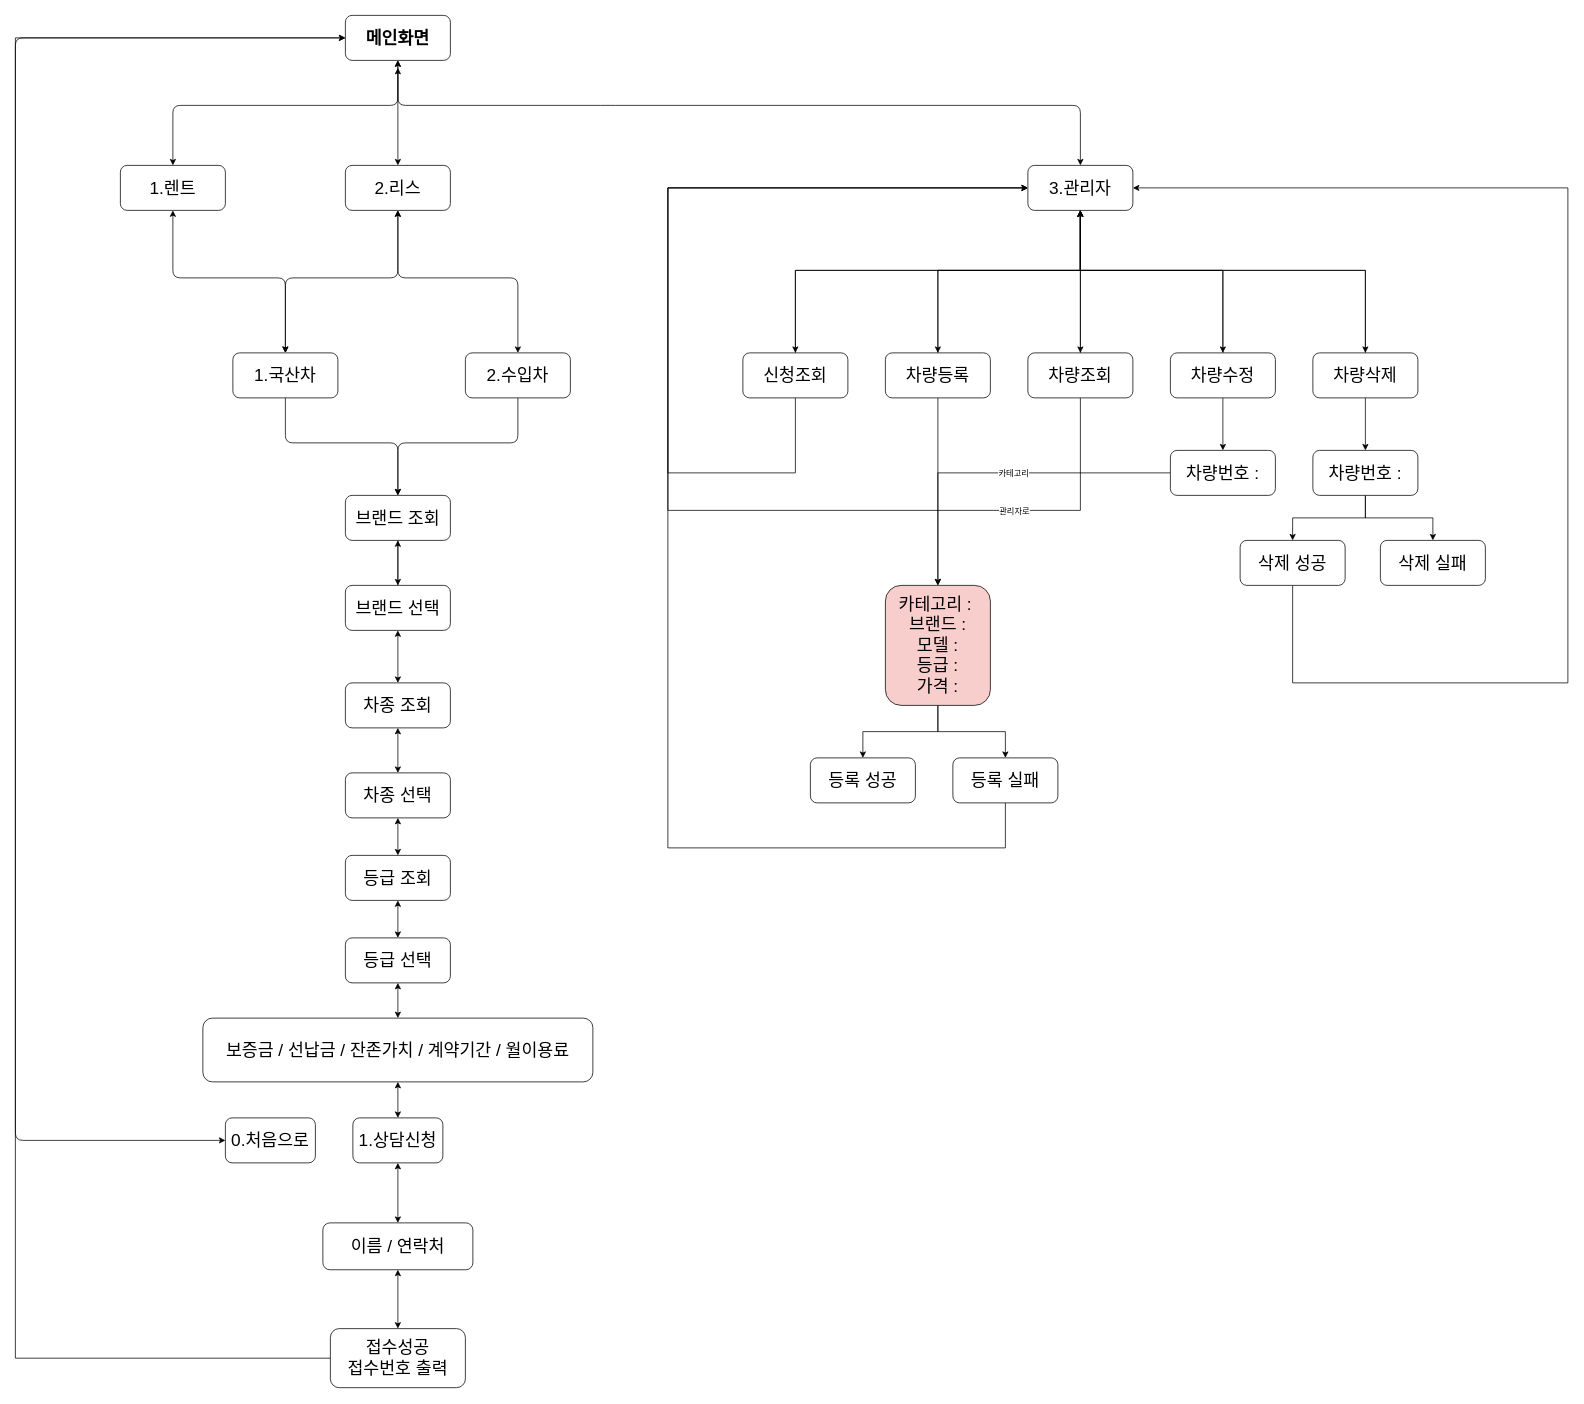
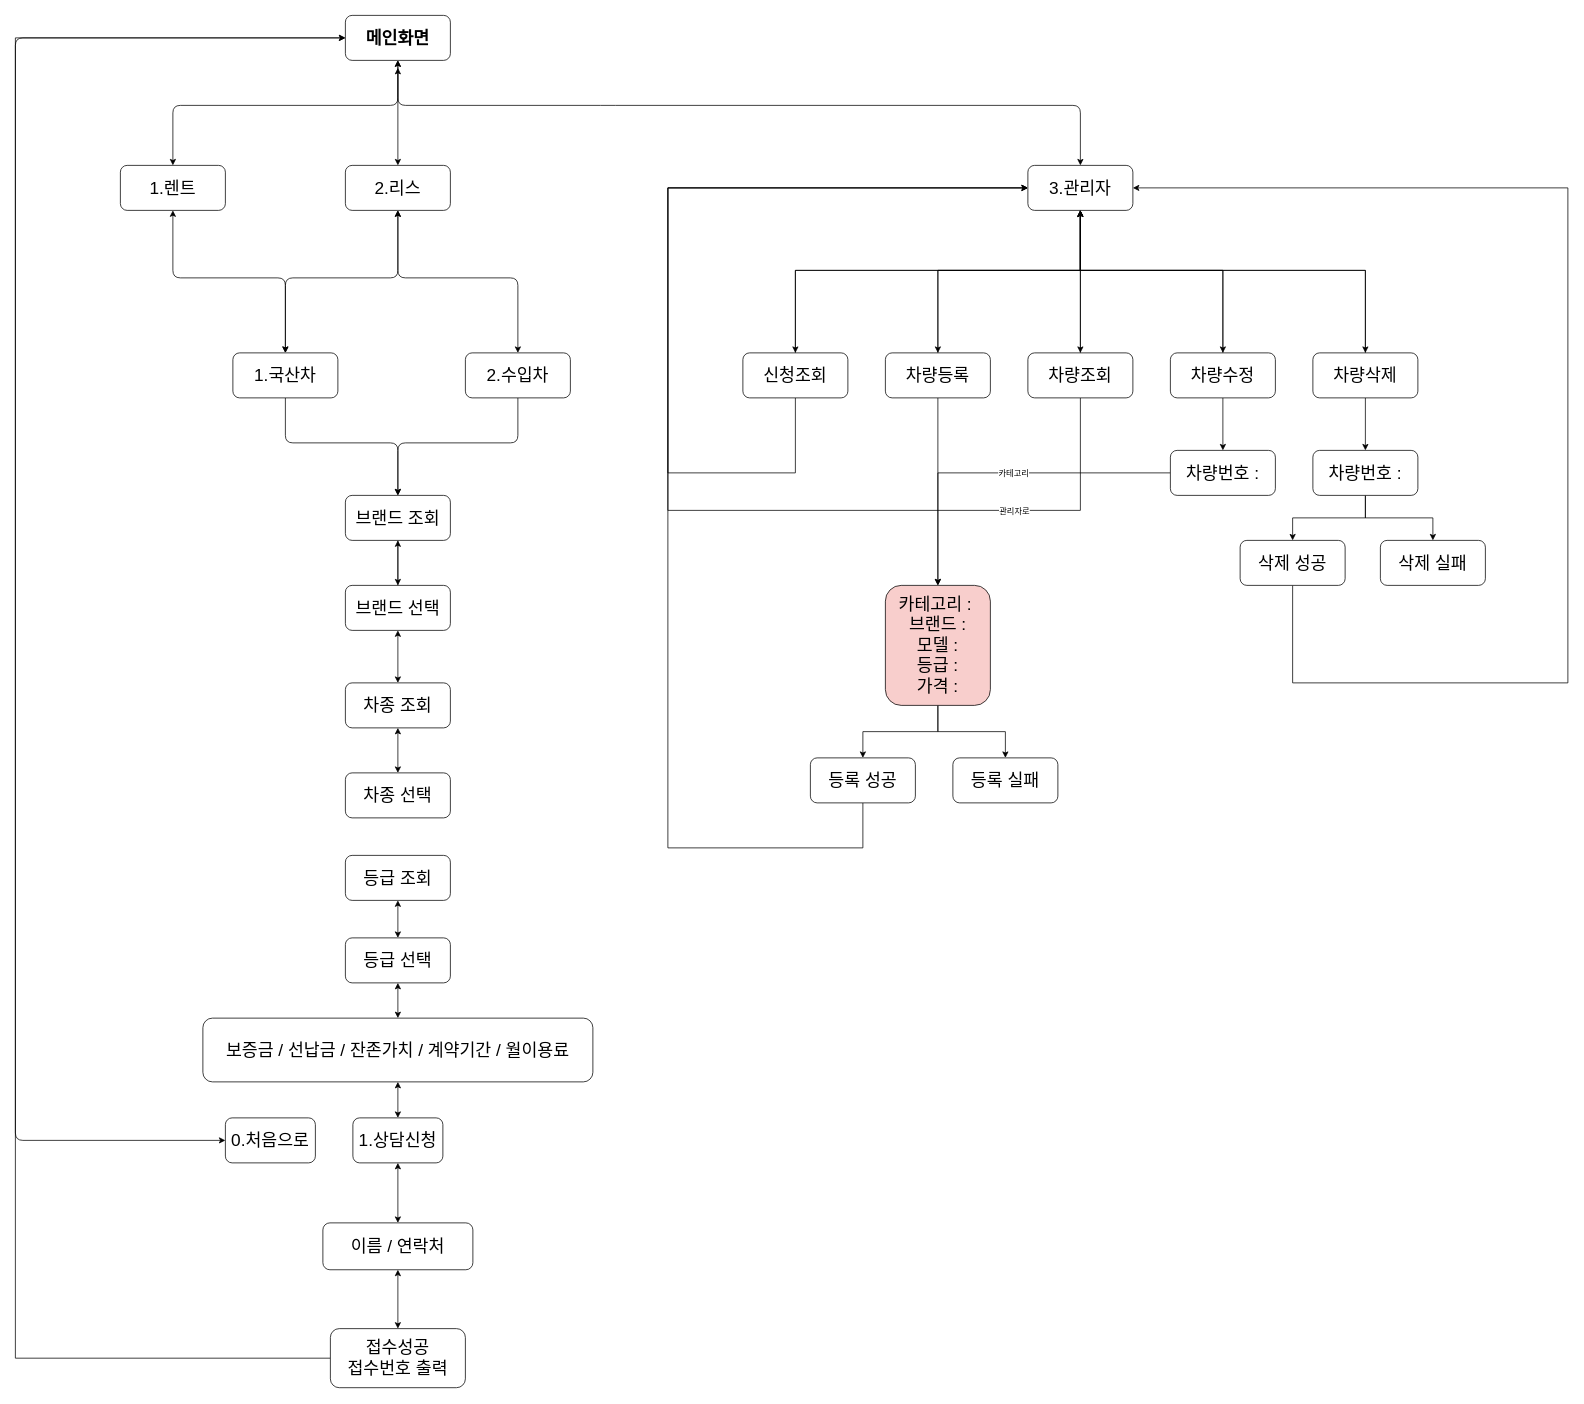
edge "등록 성공" -> "3.관리자": added
edge "등록 실패" -> "3.관리자": removed
edge "차종 선택" -- "등급 조회": removed
